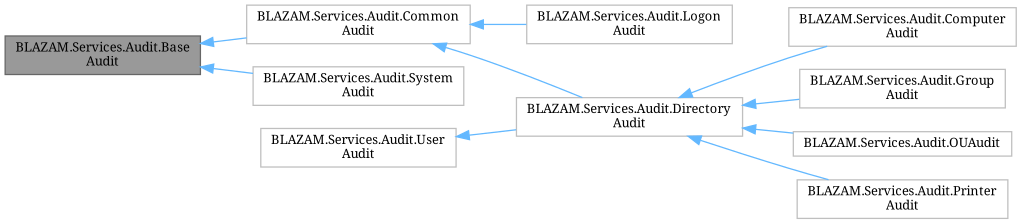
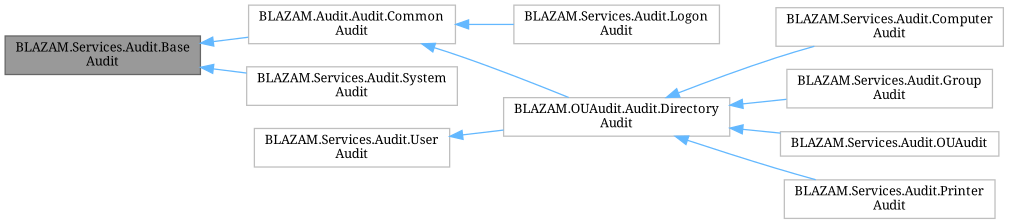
node "BLAZAM.Services.Audit.Common Audit": label "BLAZAM.Services.Audit.Common Audit" -> "BLAZAM.Audit.Audit.Common Audit"
node "BLAZAM.Services.Audit.Directory Audit": label "BLAZAM.Services.Audit.Directory Audit" -> "BLAZAM.OUAudit.Audit.Directory Audit"
